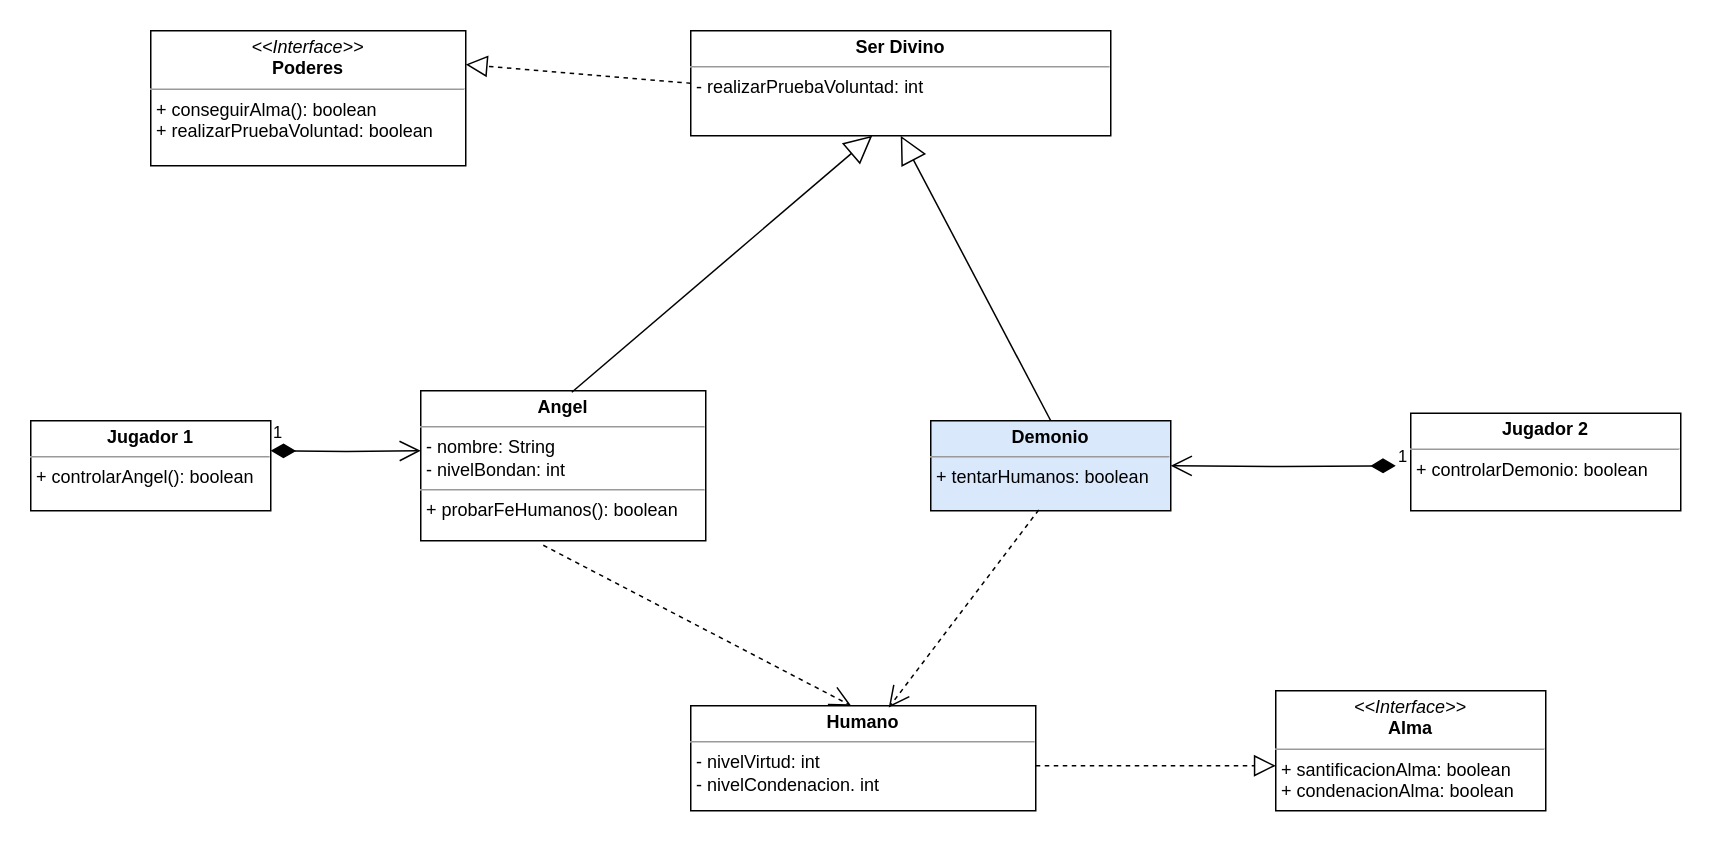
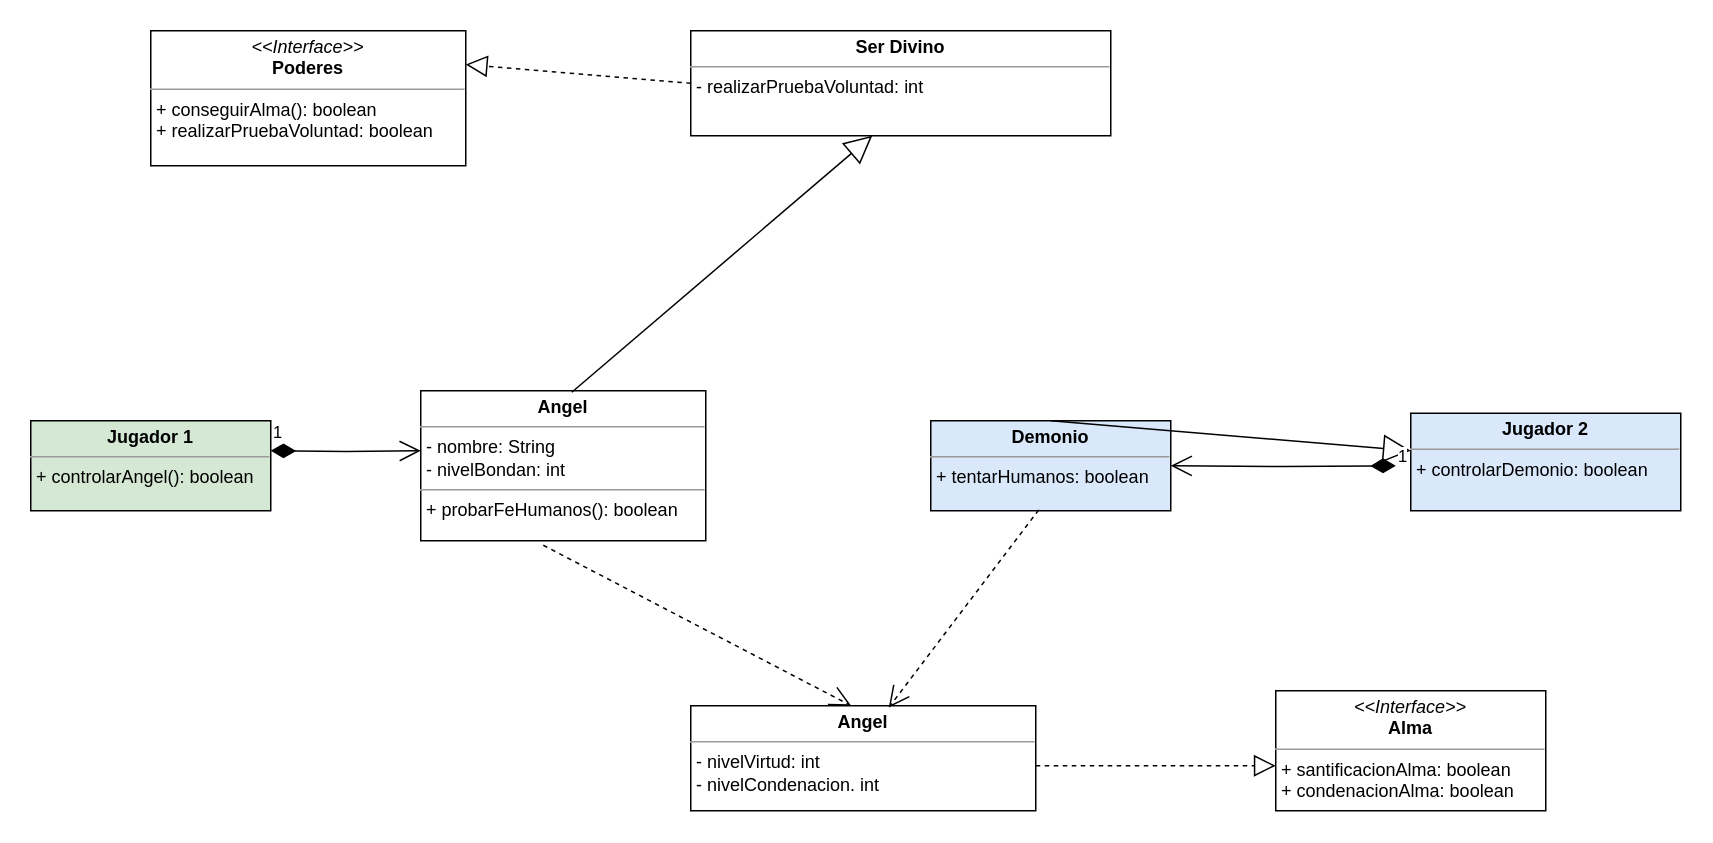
edge "Demonio + tentarHumanos: boolean" -> "Ser Divino - realizarPruebaVoluntad: int": now "Demonio + tentarHumanos: boolean" -> "Jugador 2 + controlarDemonio: boolean"
node "Jugador 2 + controlarDemonio: boolean": fillcolor #ffffff -> #dae8fc
node "Jugador 1 + controlarAngel(): boolean": fillcolor #ffffff -> #d5e8d4
node "Humano - nivelVirtud: int - nivelCondenacion. int": label "Humano - nivelVirtud: int - nivelCondenacion. int" -> "Angel - nivelVirtud: int - nivelCondenacion. int"
